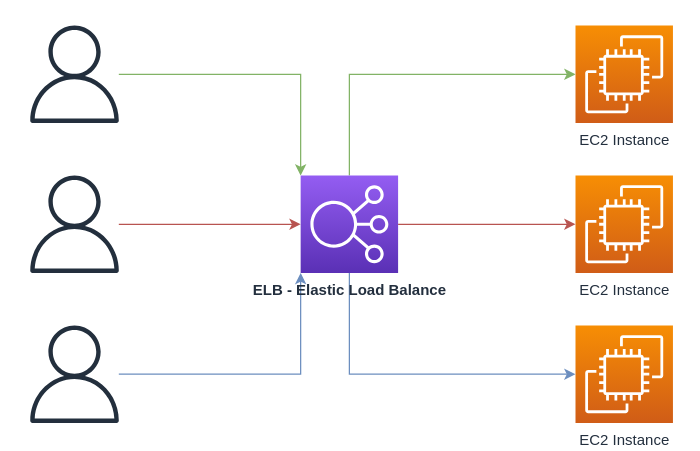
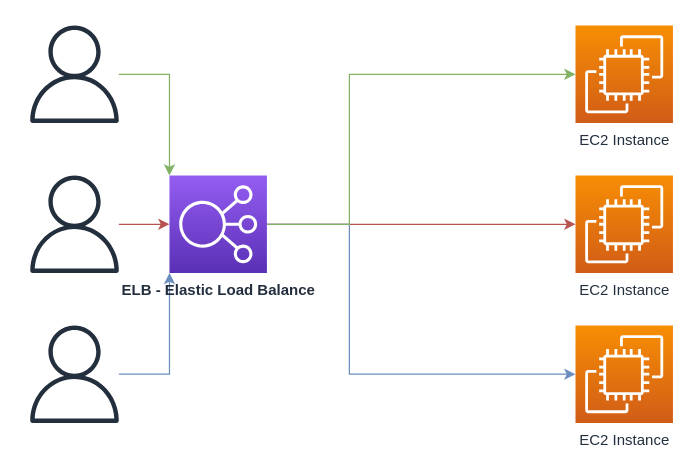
node "ELB - Elastic Load Balance": moved (349, 224) -> (218, 224)
